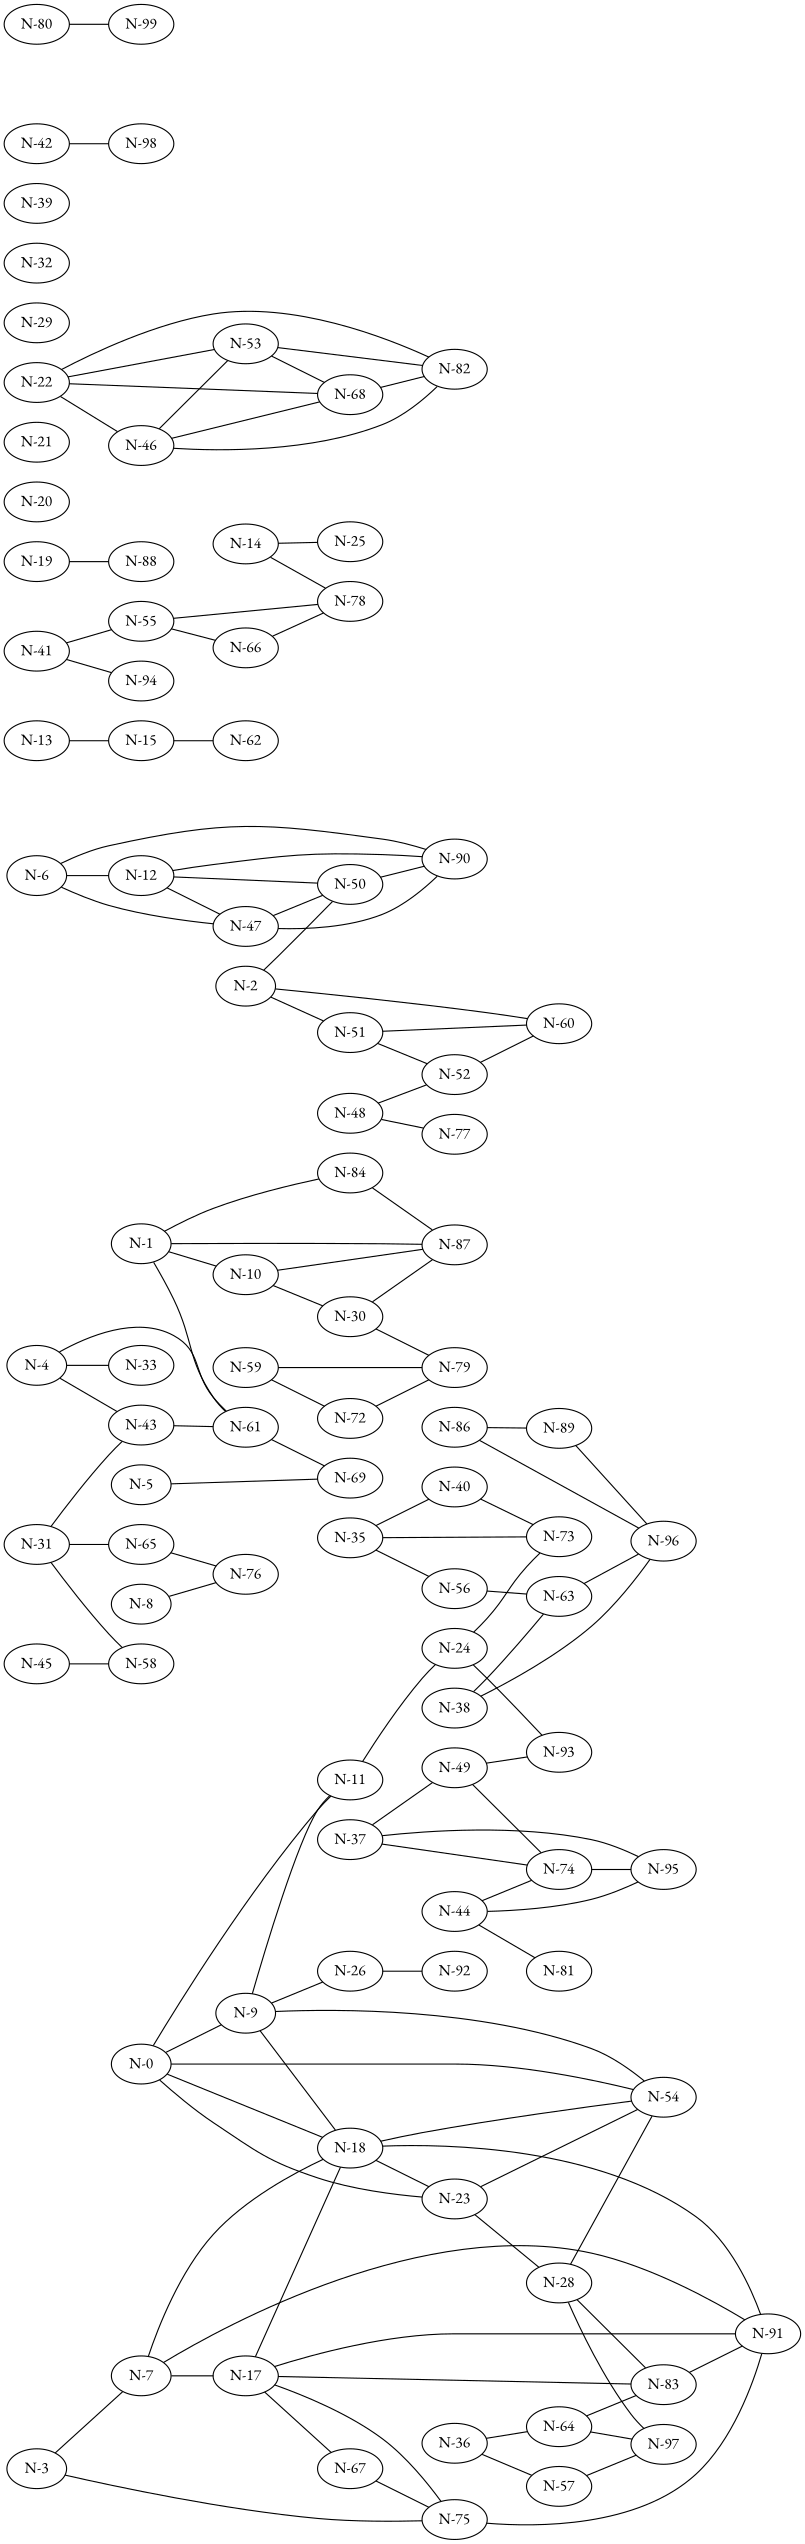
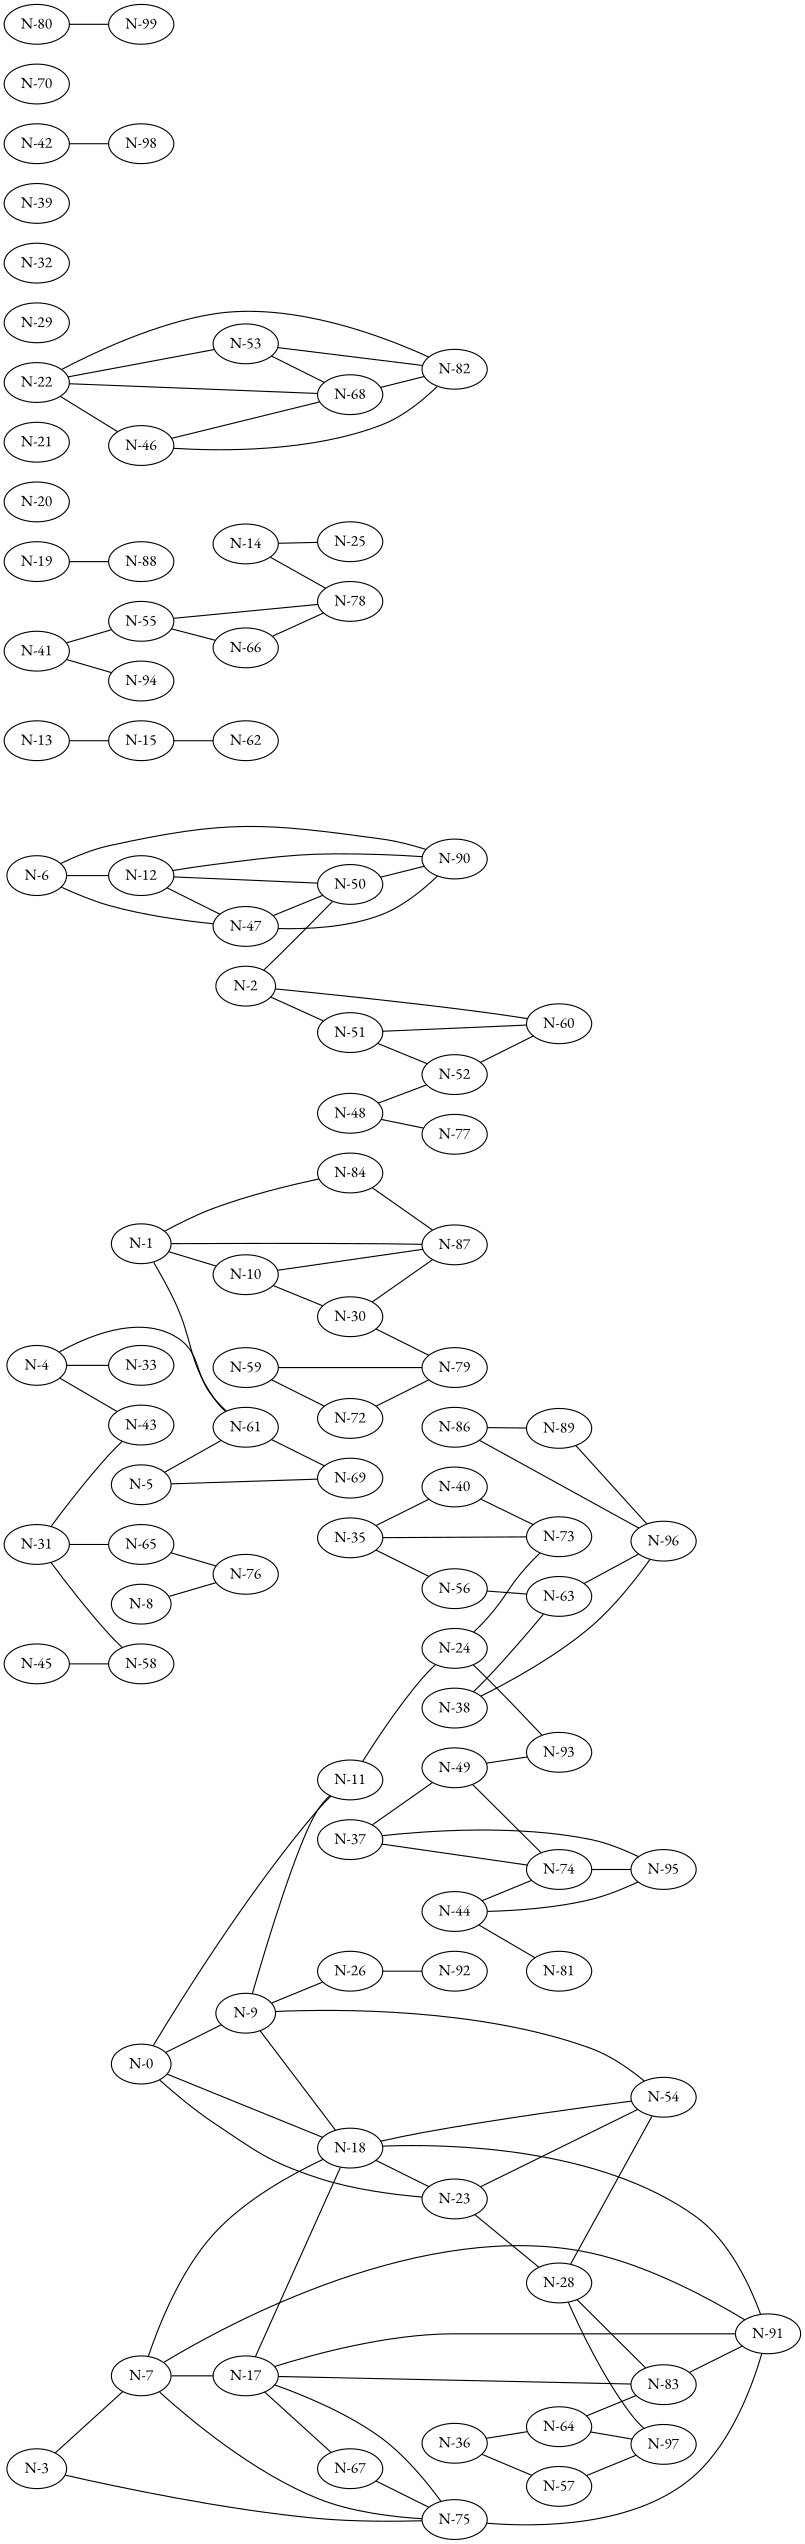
node "N-70": added
edge "N-53" -- "N-46": removed
edge "N-43" -- "N-61": now "N-5" -- "N-61"
edge "N-0" -- "N-54": removed
edge "N-7" -- "N-75": added
